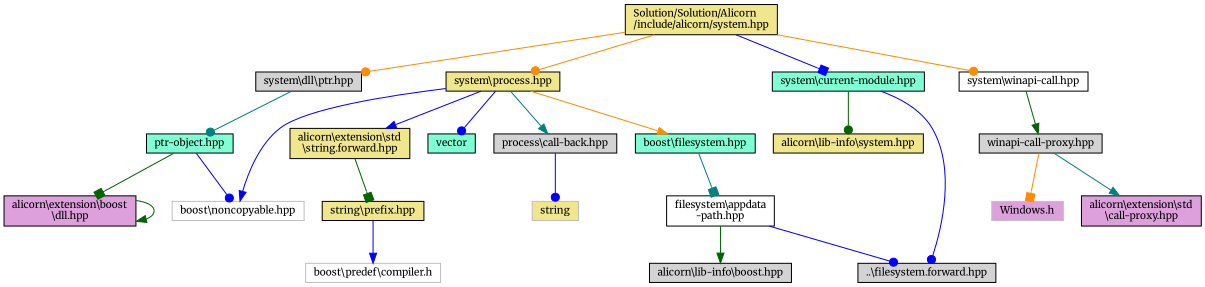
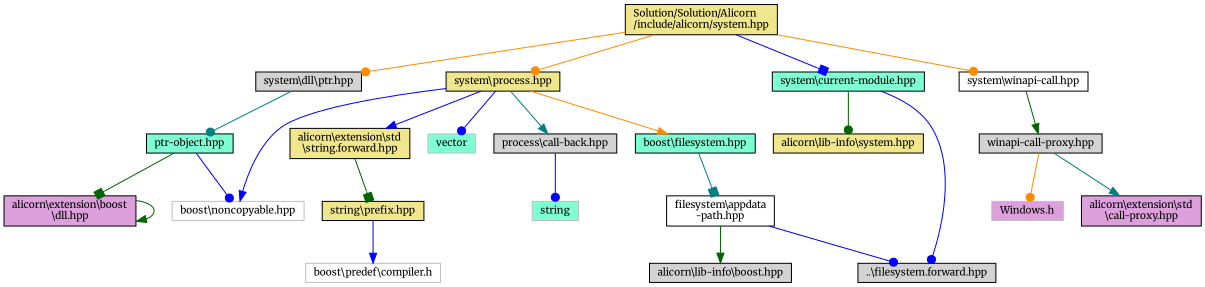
node "vector": color black -> grey75
edge "winapi-call-proxy.hpp" -> "Windows.h": arrowhead box -> dot
node "string": fillcolor khaki -> aquamarine
